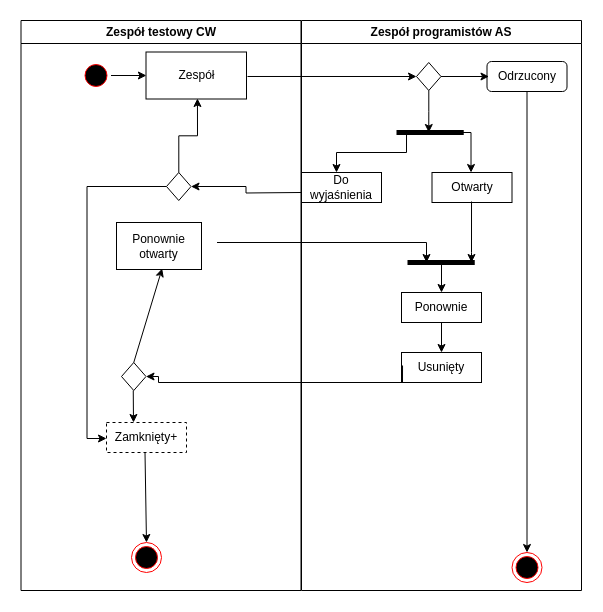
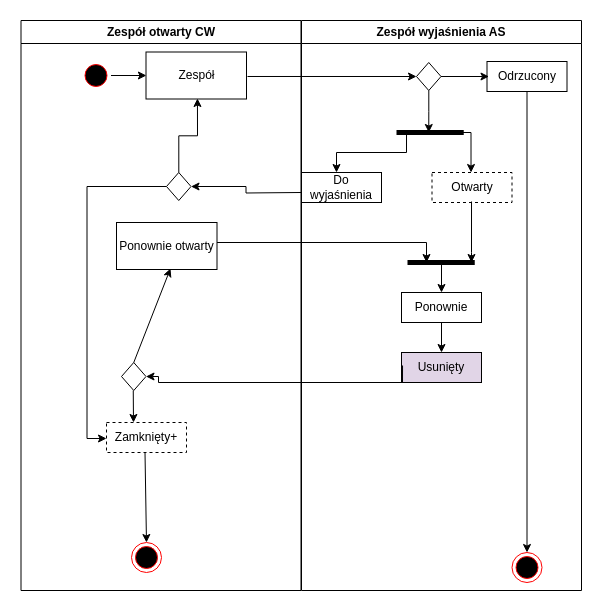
node "Zespół testowy CW": label "Zespół testowy CW" -> "Zespół otwarty CW"
node "Zespół programistów AS": label "Zespół programistów AS" -> "Zespół wyjaśnienia AS"
node "Odrzucony": shape rounded rectangle -> rectangle
node "Otwarty": style solid -> dashed
node "Ponownie otwarty": size 85x47 -> 101x47
node "Usunięty": fillcolor #ffffff -> #e1d5e7
